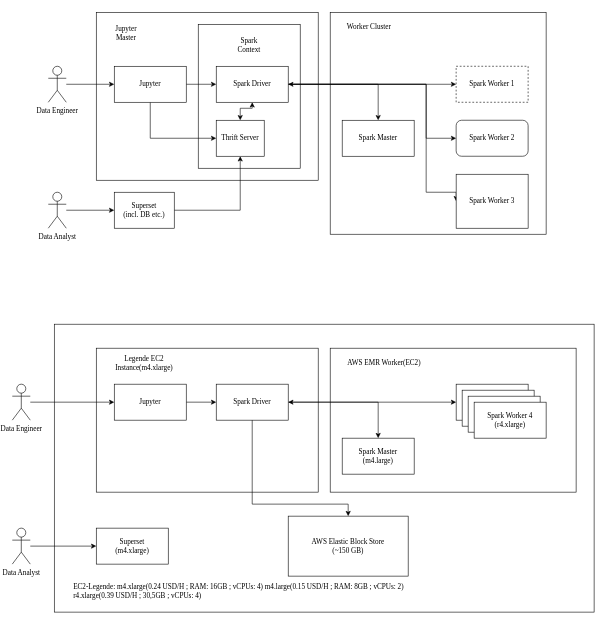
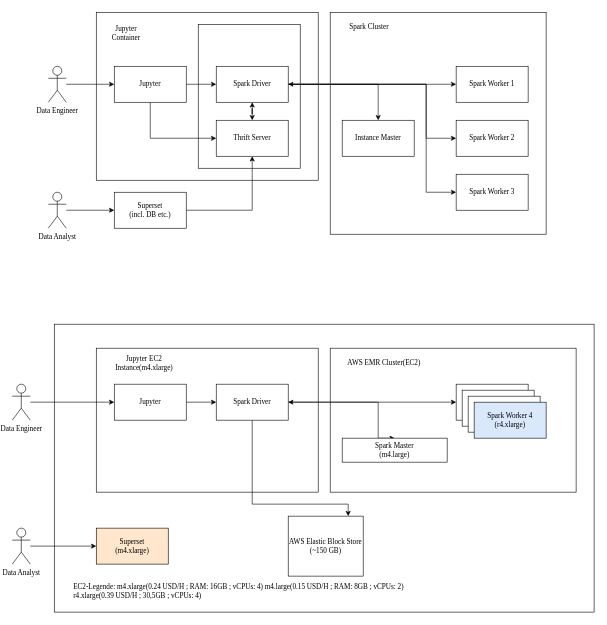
node "Worker Cluster": label "Worker Cluster" -> "Spark Cluster"
node "Jupyter Master": label "Jupyter Master" -> "Jupyter Container"
node "Spark Context": removed
node "Spark Worker 1": style dashed -> solid
node "Thrift Server": size 48x36 -> 72x36
node "Spark Master": label "Spark Master" -> "Instance Master"
node "Spark Worker 2": shape rounded rectangle -> rectangle
node "Spark Worker 3": size 72x54 -> 72x36
node "Superset (incl. DB etc.)": size 60x36 -> 72x36
node "Legende EC2 Instance(m4.xlarge)": label "Legende EC2 Instance(m4.xlarge)" -> "Jupyter EC2 Instance(m4.xlarge)"
node "AWS EMR Worker(EC2)": label "AWS EMR Worker(EC2)" -> "AWS EMR Cluster(EC2)"
node "Spark Worker 4 (r4.xlarge)": fillcolor #ffffff -> #dae8fc
node "Spark Master (m4.large)": size 72x36 -> 105x24
node "Superset (m4.xlarge)": fillcolor #ffffff -> #ffe6cc
node "AWS Elastic Block Store (~150 GB)": size 120x60 -> 75x60
